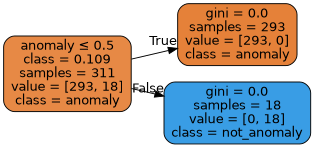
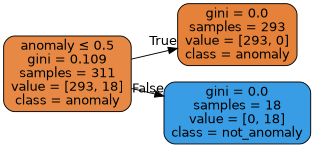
node "anomaly ≤ 0.5": text "class = 0.109" -> "gini = 0.109"
